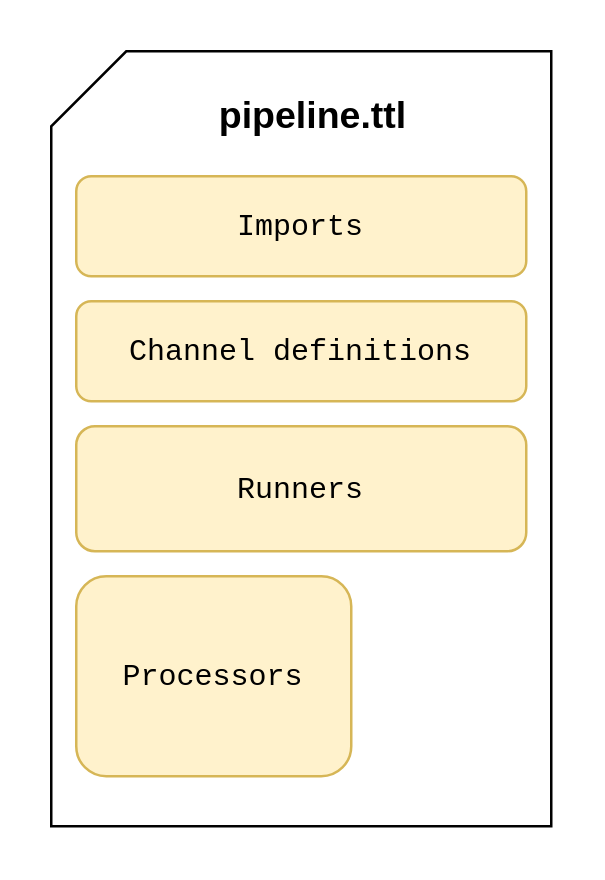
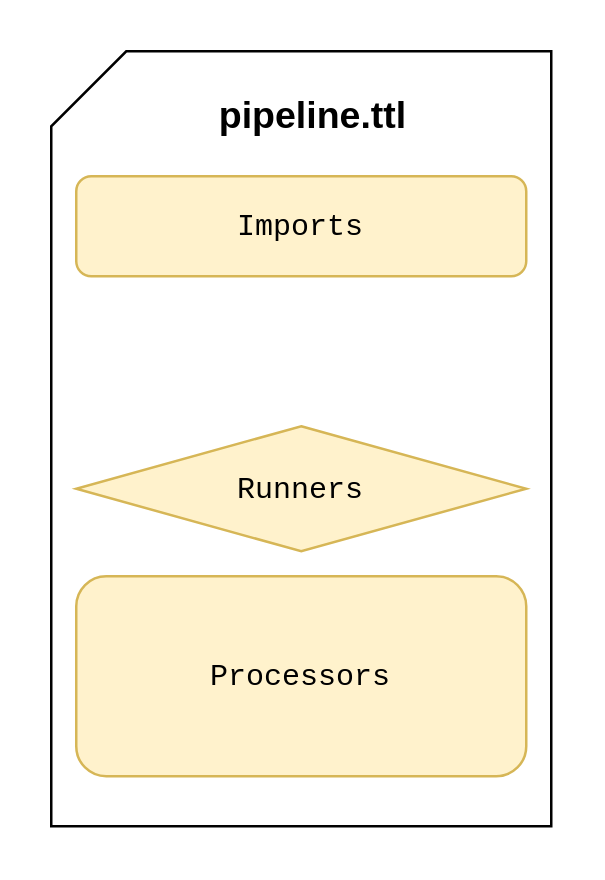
node "Channel definitions": removed
node "Runners": shape rounded rectangle -> diamond
node "Processors": size 275x200 -> 450x200
